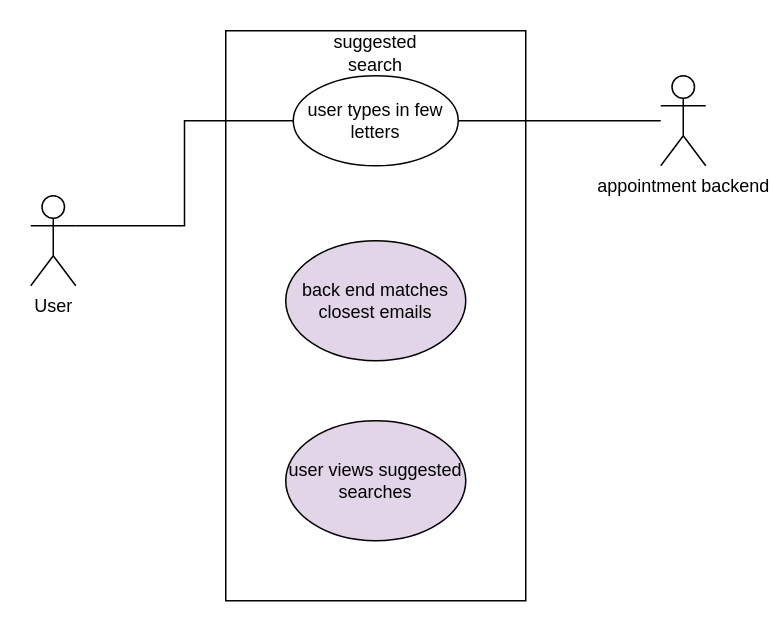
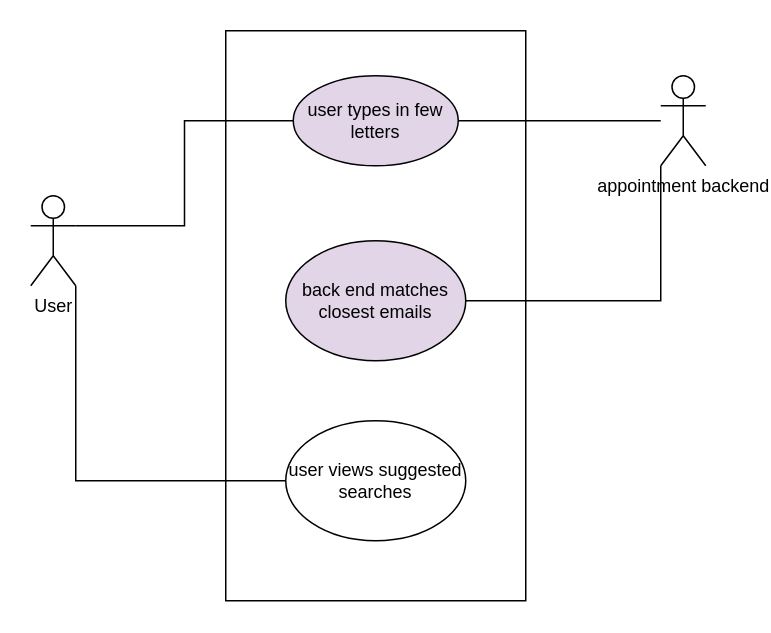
node "suggested search": removed
node "user types in few letters": fillcolor #ffffff -> #e1d5e7
edge "appointment backend" -- "back end matches closest emails": added
edge "User" -- "user views suggested searches": added
node "user views suggested searches": fillcolor #e1d5e7 -> #ffffff
